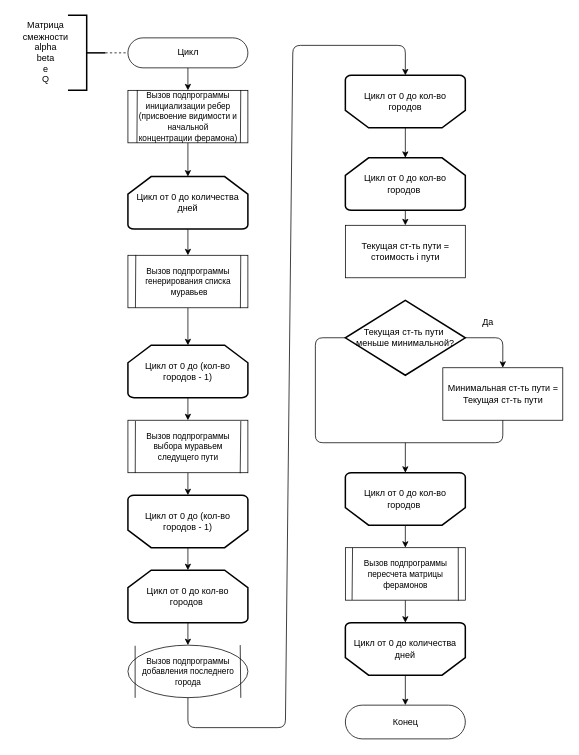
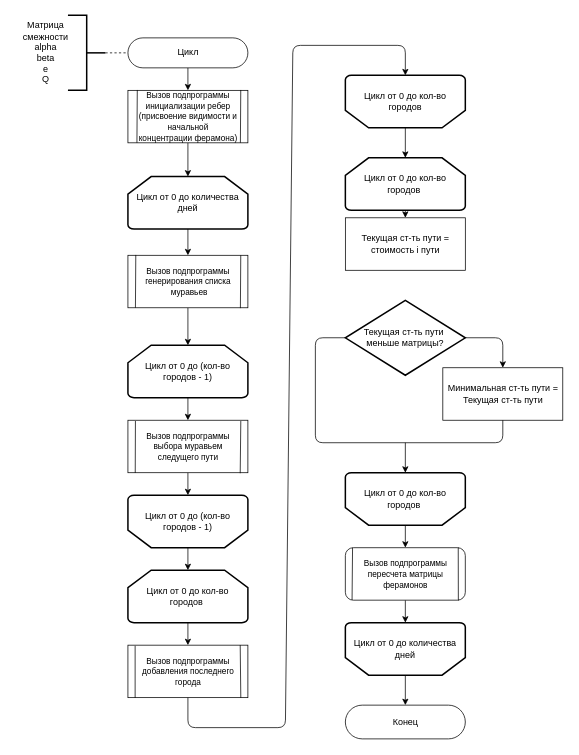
node "Текущая ст-ть пути = стоимость i пути": moved (405, 252) -> (405, 244)
node "Да": removed
node "Текущая ст-ть пути меньше минимальной?": label "Текущая ст-ть пути меньше минимальной?" -> "Текущая ст-ть пути меньше матрицы?"
node "Вызов подпрограммы пересчета матрицы ферамонов": shape rectangle -> rounded rectangle
node "Вызов подпрограммы добавления последнего города": shape ellipse -> rectangle
